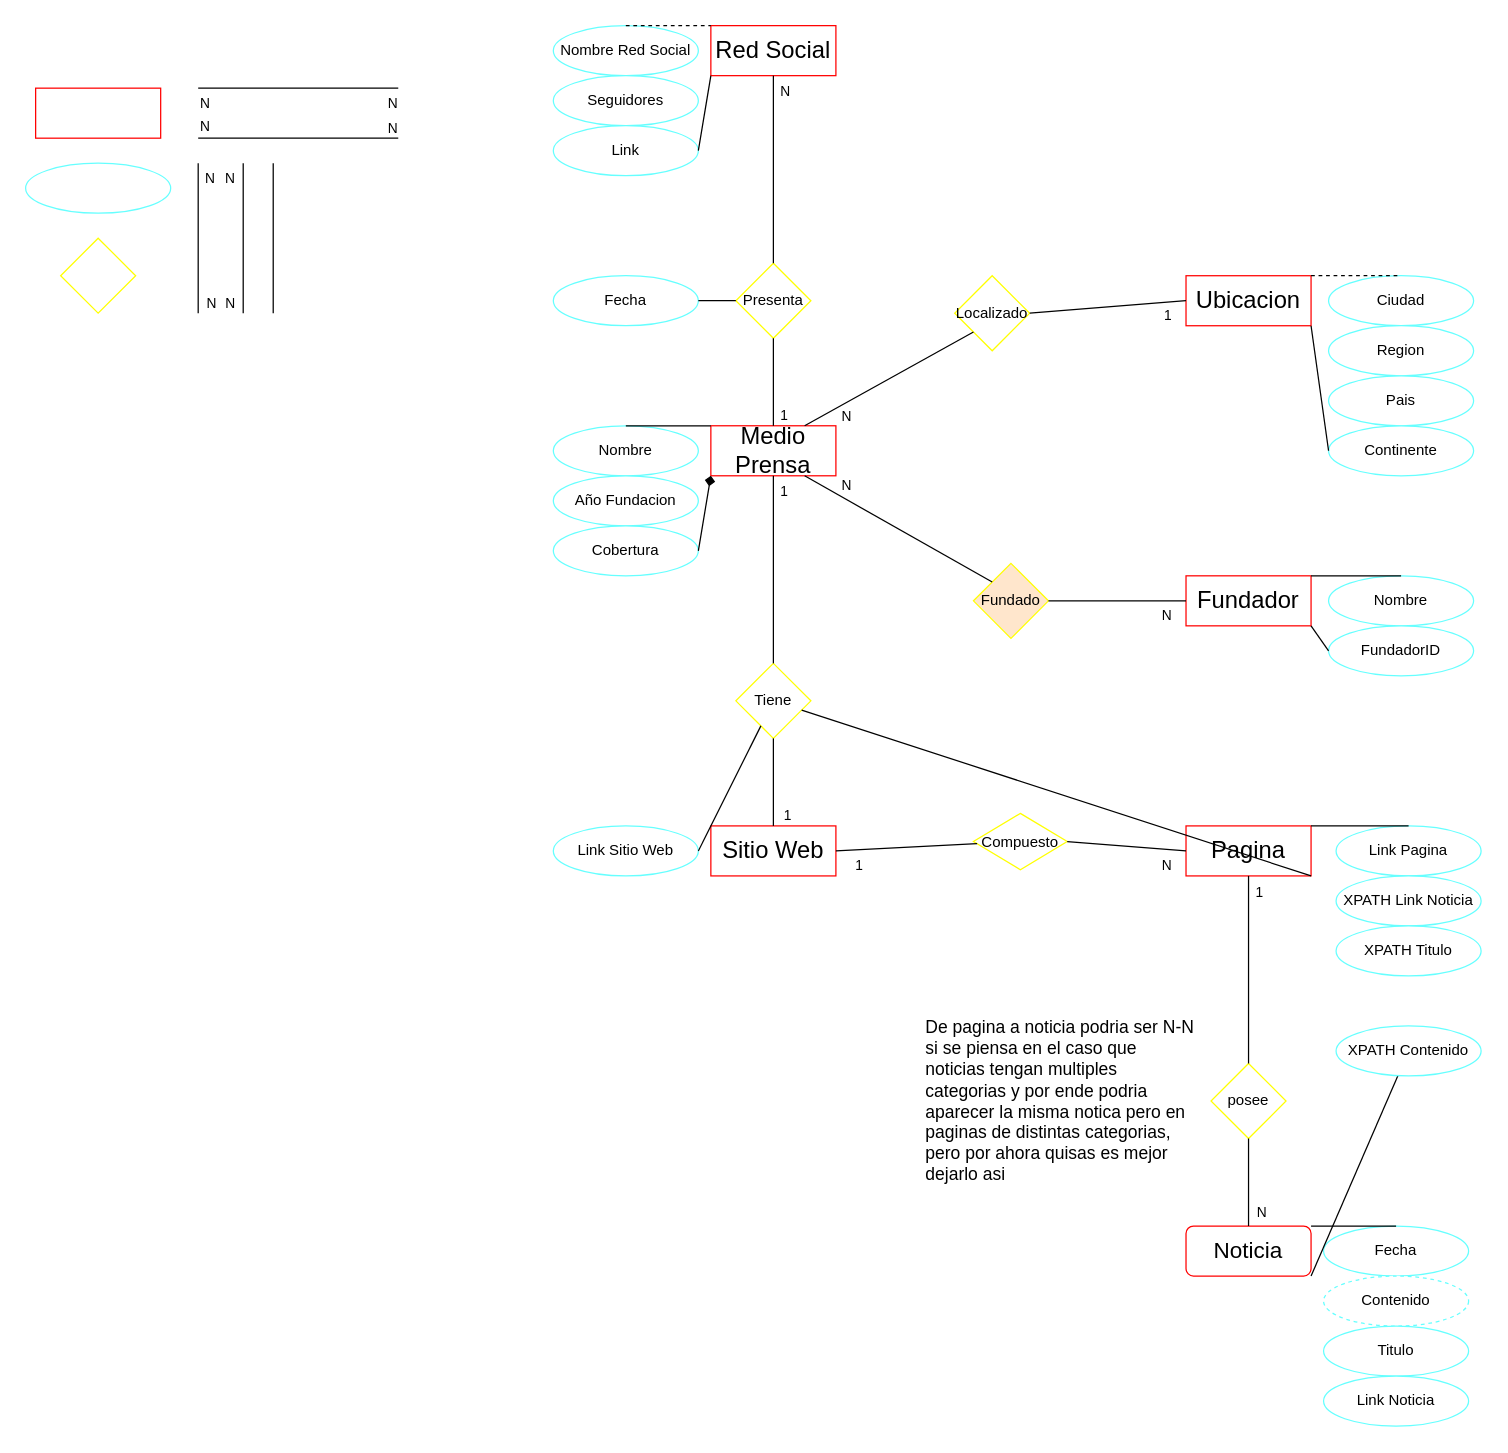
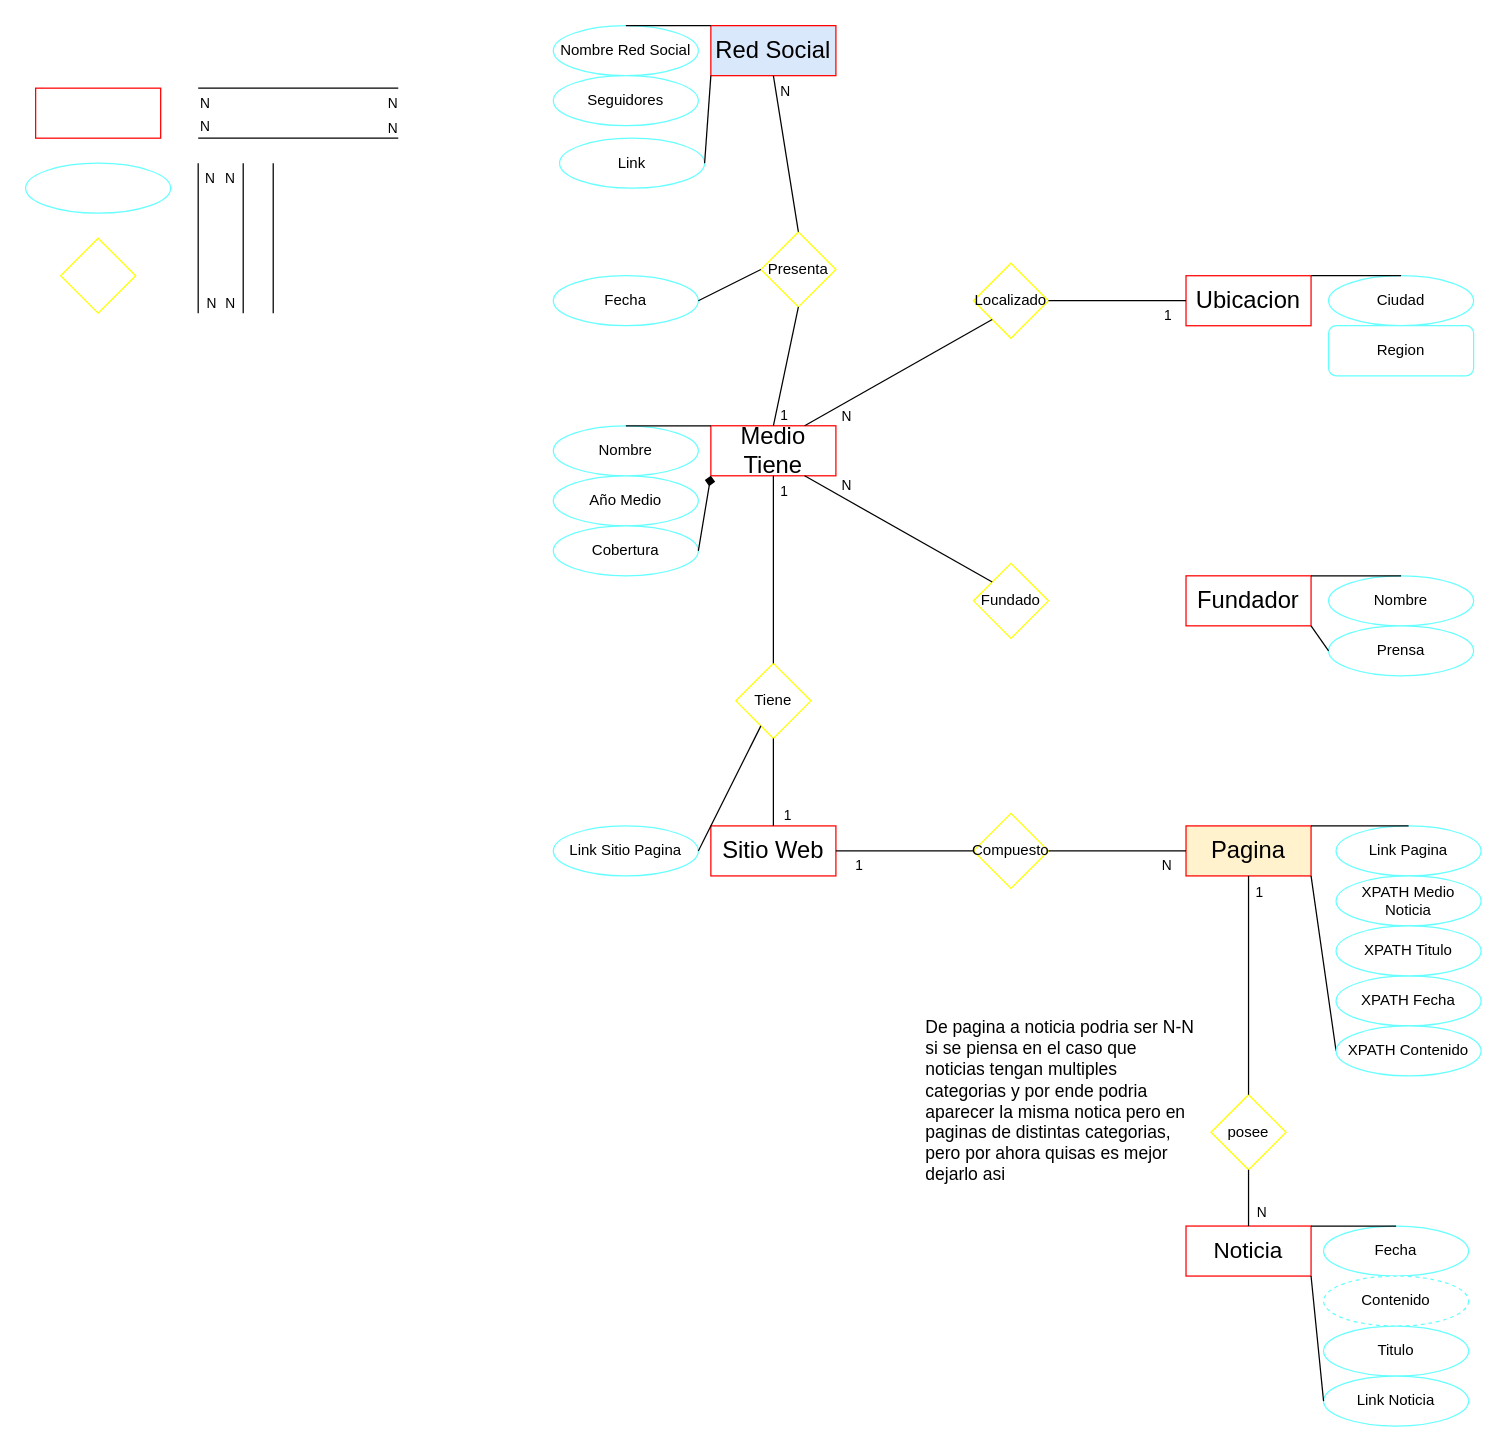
edge "Nombre Red Social" -- "Red Social": style dashed -> solid
node "Red Social": fillcolor #ffffff -> #dae8fc
node "Link": moved (626, 151) -> (632, 163)
edge "Ubicacion" -- "Ciudad": style dashed -> solid
node "Presenta": moved (773, 301) -> (798, 269)
node "Localizado": moved (992, 313) -> (1011, 301)
node "Region": shape ellipse -> rounded rectangle
edge "Ubicacion" -- "Continente": removed
node "Pais": removed
node "Medio Prensa": label "Medio Prensa" -> "Medio Tiene"
node "Continente": removed
node "Año Fundacion": label "Año Fundacion" -> "Año Medio"
node "Fundado": fillcolor #ffe6cc -> #ffffff
edge "Fundado" -- "Fundador": removed, label "N"
node "FundadorID": label "FundadorID" -> "Prensa"
edge "Tiene" -- "Pagina": now "XPATH Contenido" -- "Pagina"
node "Compuesto": size 94x56 -> 75x75
node "Link Sitio Web": label "Link Sitio Web" -> "Link Sitio Pagina"
node "Pagina": fillcolor #ffffff -> #fff2cc
node "XPATH Link Noticia": label "XPATH Link Noticia" -> "XPATH Medio Noticia"
node "XPATH Fecha": added
node "posee": moved (1248, 1101) -> (1248, 1132)
edge "XPATH Contenido" -- "Noticia": now "Link Noticia" -- "Noticia"
node "Noticia": shape rounded rectangle -> rectangle
